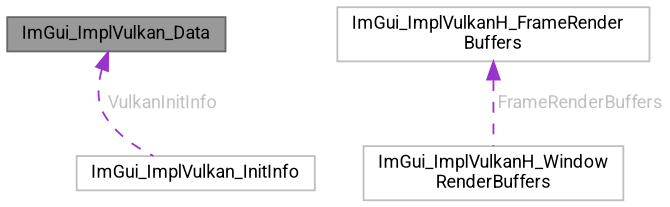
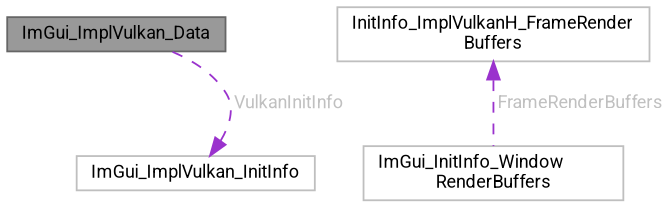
node "ImGui_ImplVulkanH_FrameRender Buffers": label "ImGui_ImplVulkanH_FrameRender Buffers" -> "InitInfo_ImplVulkanH_FrameRender Buffers"
edge "ImGui_ImplVulkan_InitInfo" -> "ImGui_ImplVulkan_Data": reversed
node "ImGui_ImplVulkanH_Window RenderBuffers": label "ImGui_ImplVulkanH_Window RenderBuffers" -> "ImGui_InitInfo_Window RenderBuffers"
